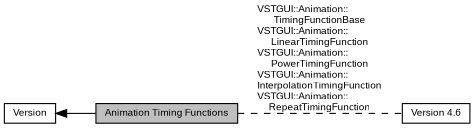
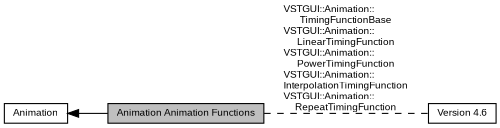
node "Version": label "Version" -> "Animation"
node "Animation Timing Functions": label "Animation Timing Functions" -> "Animation Animation Functions"
